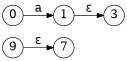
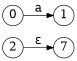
node "3": removed
node "9": label "9" -> "2"
